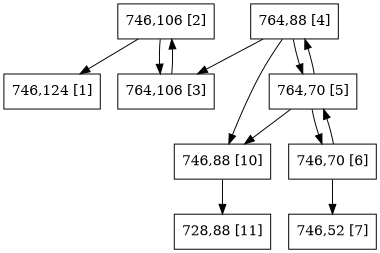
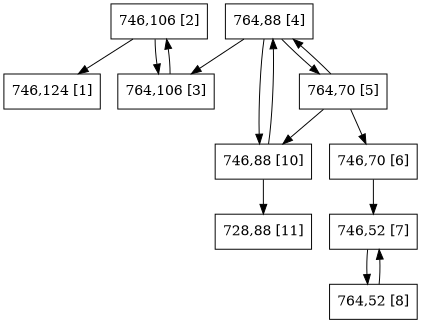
edge "746,88 [10]" -> "764,88 [4]": added
edge "746,70 [6]" -> "764,70 [5]": removed
node "764,52 [8]": added
